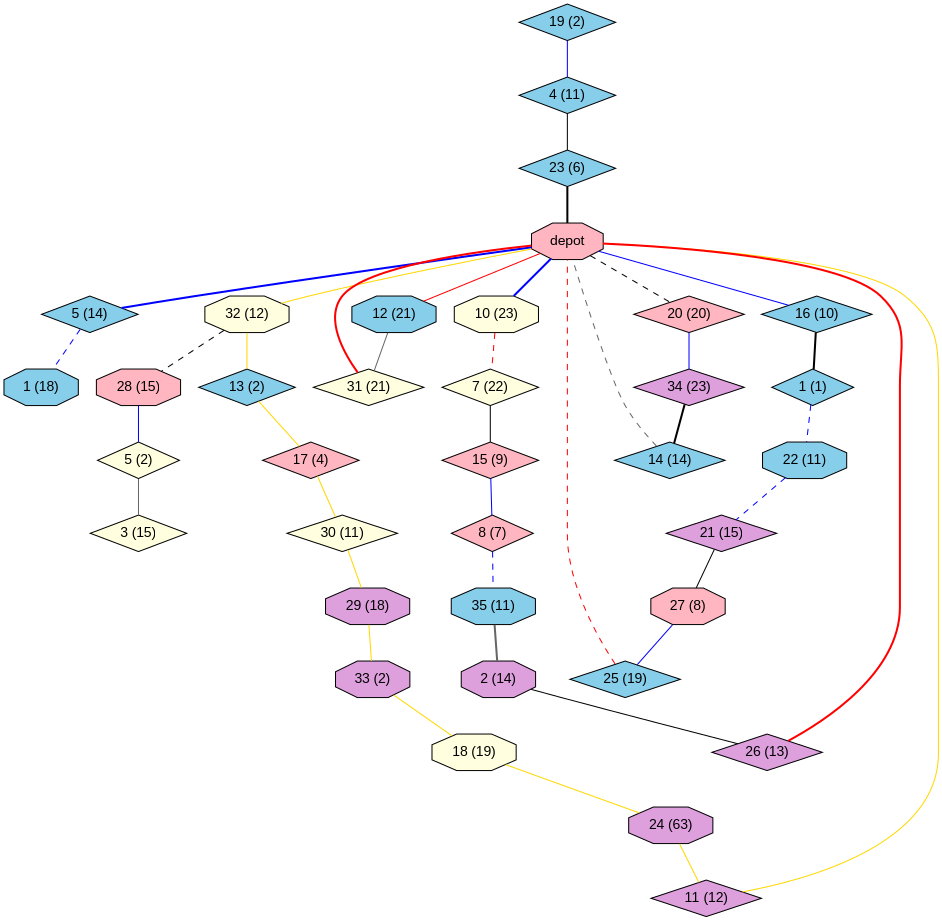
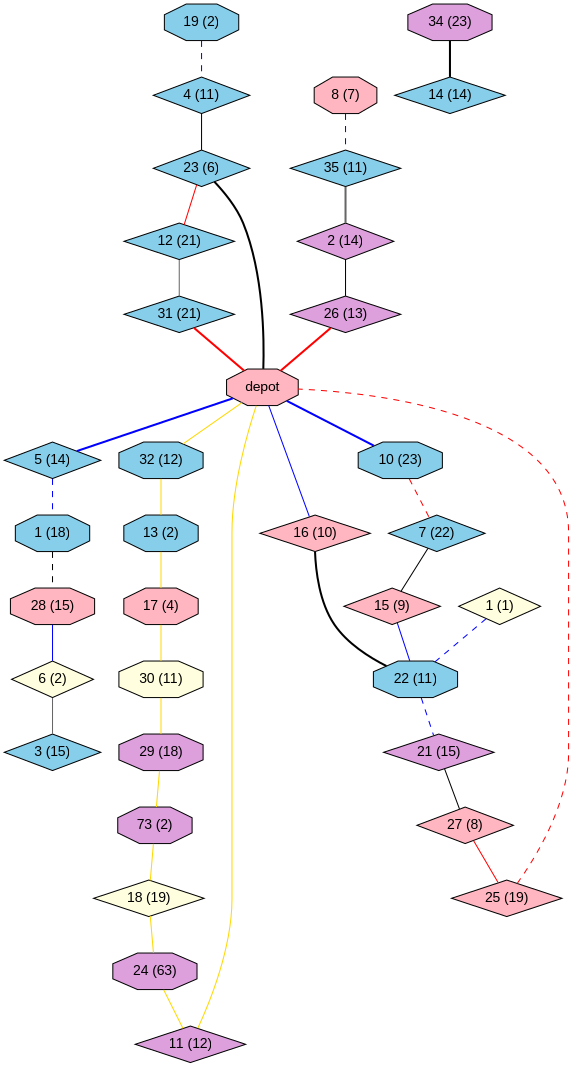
node "19 (2)": shape diamond -> octagon
edge "19 (2)" -- "4 (11)": style solid -> dashed
edge "depot" -- "12 (21)": now "23 (6)" -- "12 (21)"
node "32 (12)": fillcolor lightyellow -> skyblue
node "12 (21)": shape octagon -> diamond
node "10 (23)": fillcolor lightyellow -> skyblue
node "20 (20)": removed
node "16 (10)": fillcolor skyblue -> lightpink
edge "32 (12)" -- "28 (15)": now "1 (18)" -- "28 (15)"
edge "16 (10)" -- "1 (1)": now "16 (10)" -- "22 (11)"
edge "depot" -- "14 (14)": removed
node "13 (2)": shape diamond -> octagon
node "31 (21)": fillcolor lightyellow -> skyblue
node "7 (22)": fillcolor lightyellow -> skyblue
node "34 (23)": shape diamond -> octagon
node "1 (1)": fillcolor skyblue -> lightyellow
node "5 (2)": label "5 (2)" -> "6 (2)"
node "17 (4)": shape diamond -> octagon
edge "15 (9)" -- "8 (7)": now "15 (9)" -- "22 (11)"
node "3 (15)": fillcolor lightyellow -> skyblue
node "30 (11)": shape diamond -> octagon
node "8 (7)": shape diamond -> octagon
node "35 (11)": shape octagon -> diamond
node "27 (8)": shape octagon -> diamond
edge "27 (8)" -- "25 (19)": color blue -> red
node "33 (2)": label "33 (2)" -> "73 (2)"
node "2 (14)": shape octagon -> diamond
node "25 (19)": fillcolor skyblue -> lightpink
node "18 (19)": shape octagon -> diamond
